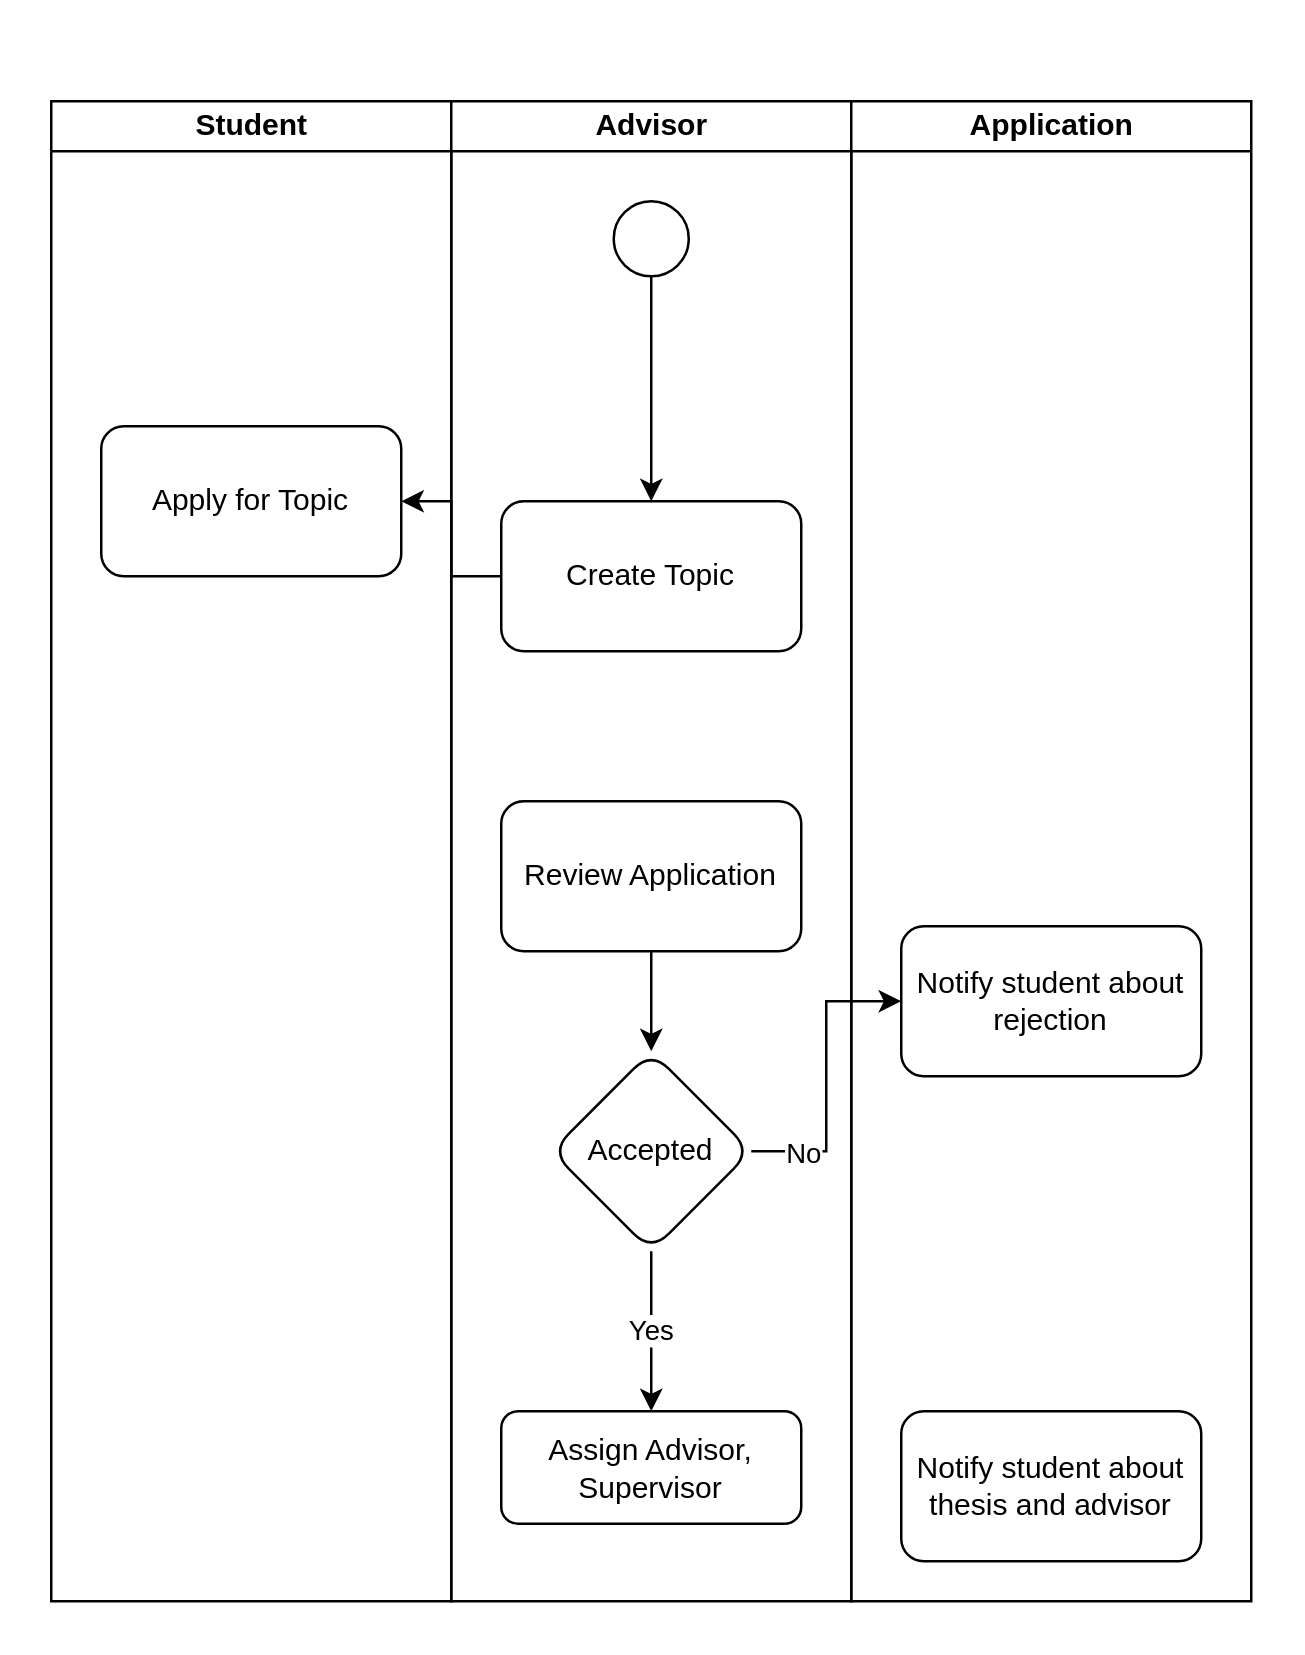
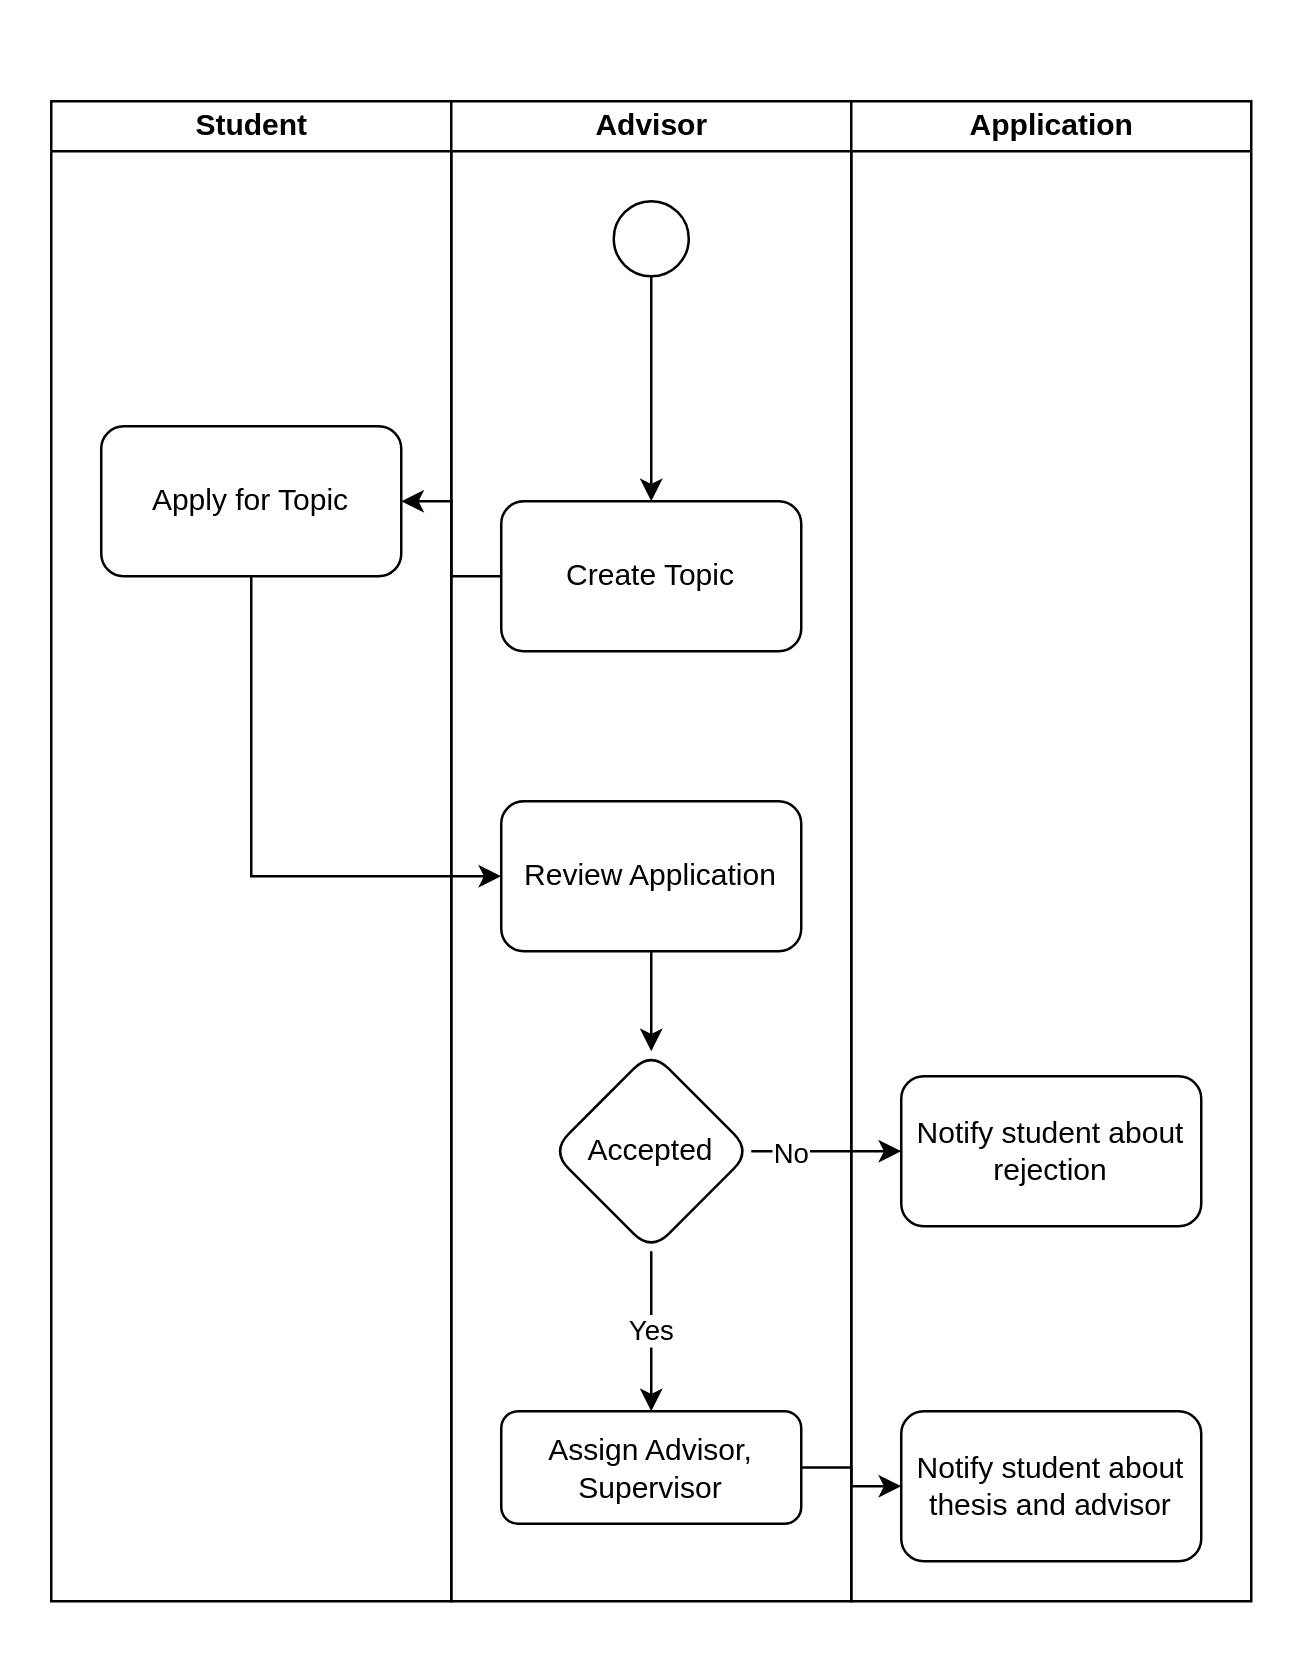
edge "Apply for Topic" -> "Review Application": added
node "Notify student about rejection": moved (1051, 1001) -> (1051, 1151)
edge "Assign Advisor, Supervisor" -> "Notify student about thesis and advisor": added
